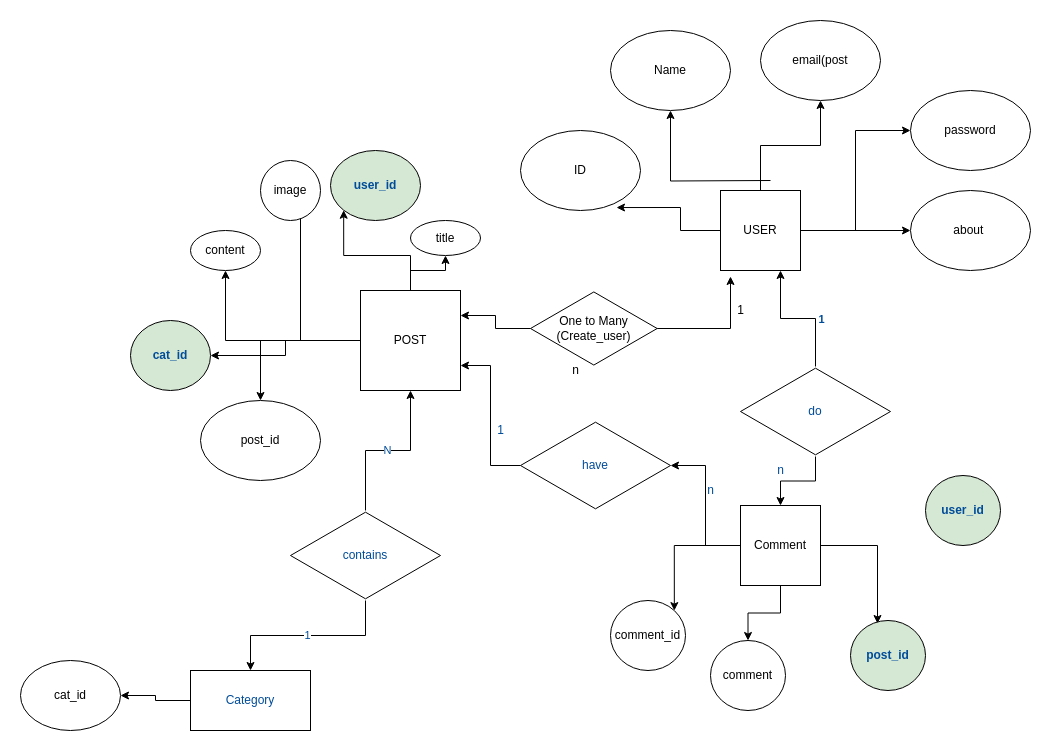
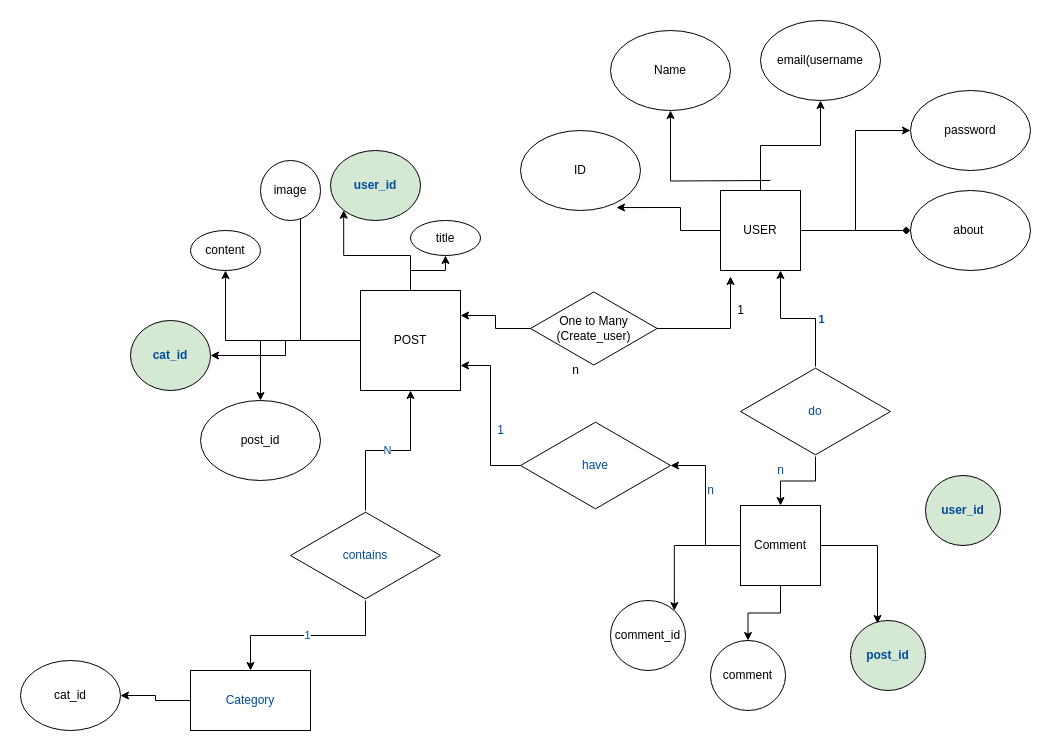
node "email(post": label "email(post" -> "email(username"
edge "USER" -> "about": arrowhead classic -> diamond
